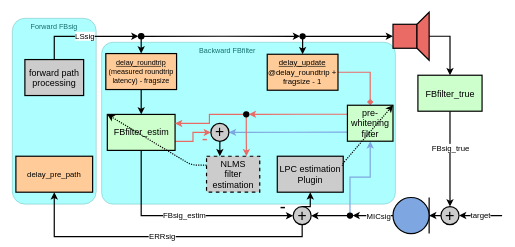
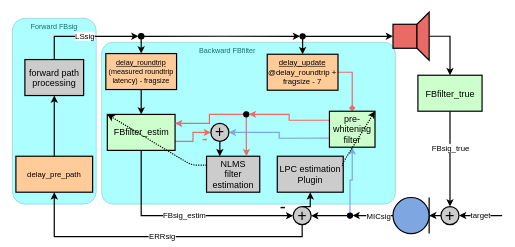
node "delay_update @delay_roundtrip + fragsize - 1": label "delay_update @delay_roundtrip + fragsize - 1" -> "delay_update @delay_roundtrip + fragsize - 7"
node "pre-whitening filter": moved (371, 123) -> (353, 129)
edge "delay_pre_path" -> "forward path processing": added
node "NLMS filter estimation": style dashed -> solid
